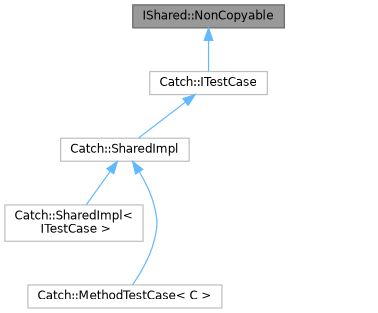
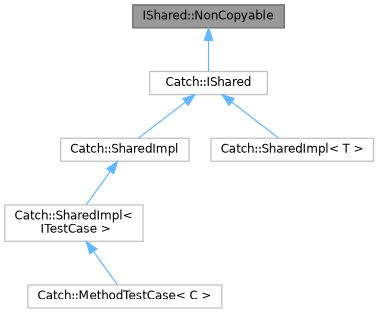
node "Catch::ITestCase": label "Catch::ITestCase" -> "Catch::IShared"
node "Catch::SharedImpl< T >": added
edge "Catch::MethodTestCase< C >" -> "Catch::SharedImpl": now "Catch::MethodTestCase< C >" -> "Catch::SharedImpl< ITestCase >"
